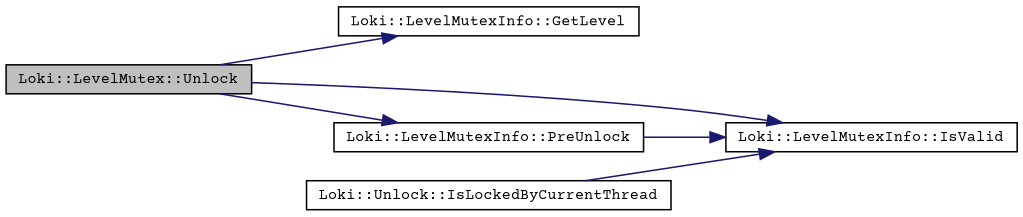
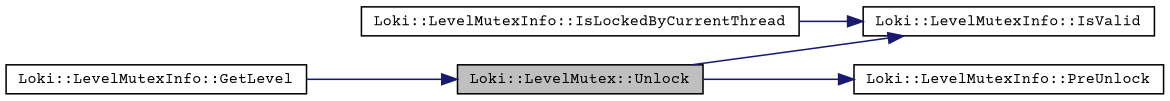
edge "Loki::LevelMutex::Unlock" -> "Loki::LevelMutexInfo::GetLevel": reversed
edge "Loki::LevelMutexInfo::PreUnlock" -> "Loki::LevelMutexInfo::IsValid": removed
node "Loki::Unlock::IsLockedByCurrentThread": label "Loki::Unlock::IsLockedByCurrentThread" -> "Loki::LevelMutexInfo::IsLockedByCurrentThread"
